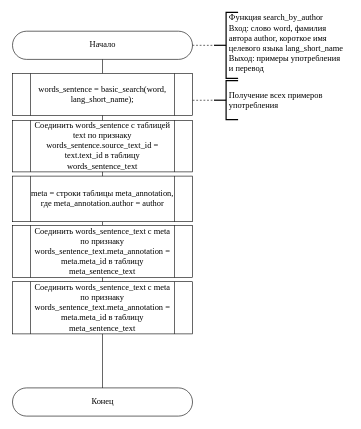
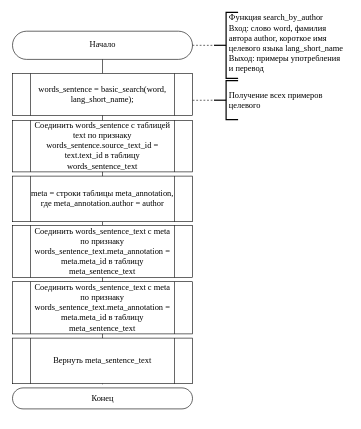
node "Получение всех примеров употребления": label "Получение всех примеров употребления" -> "Получение всех примеров целевого"
node "Вернуть meta_sentence_text": added
node "Конец": size 180x28 -> 180x21
